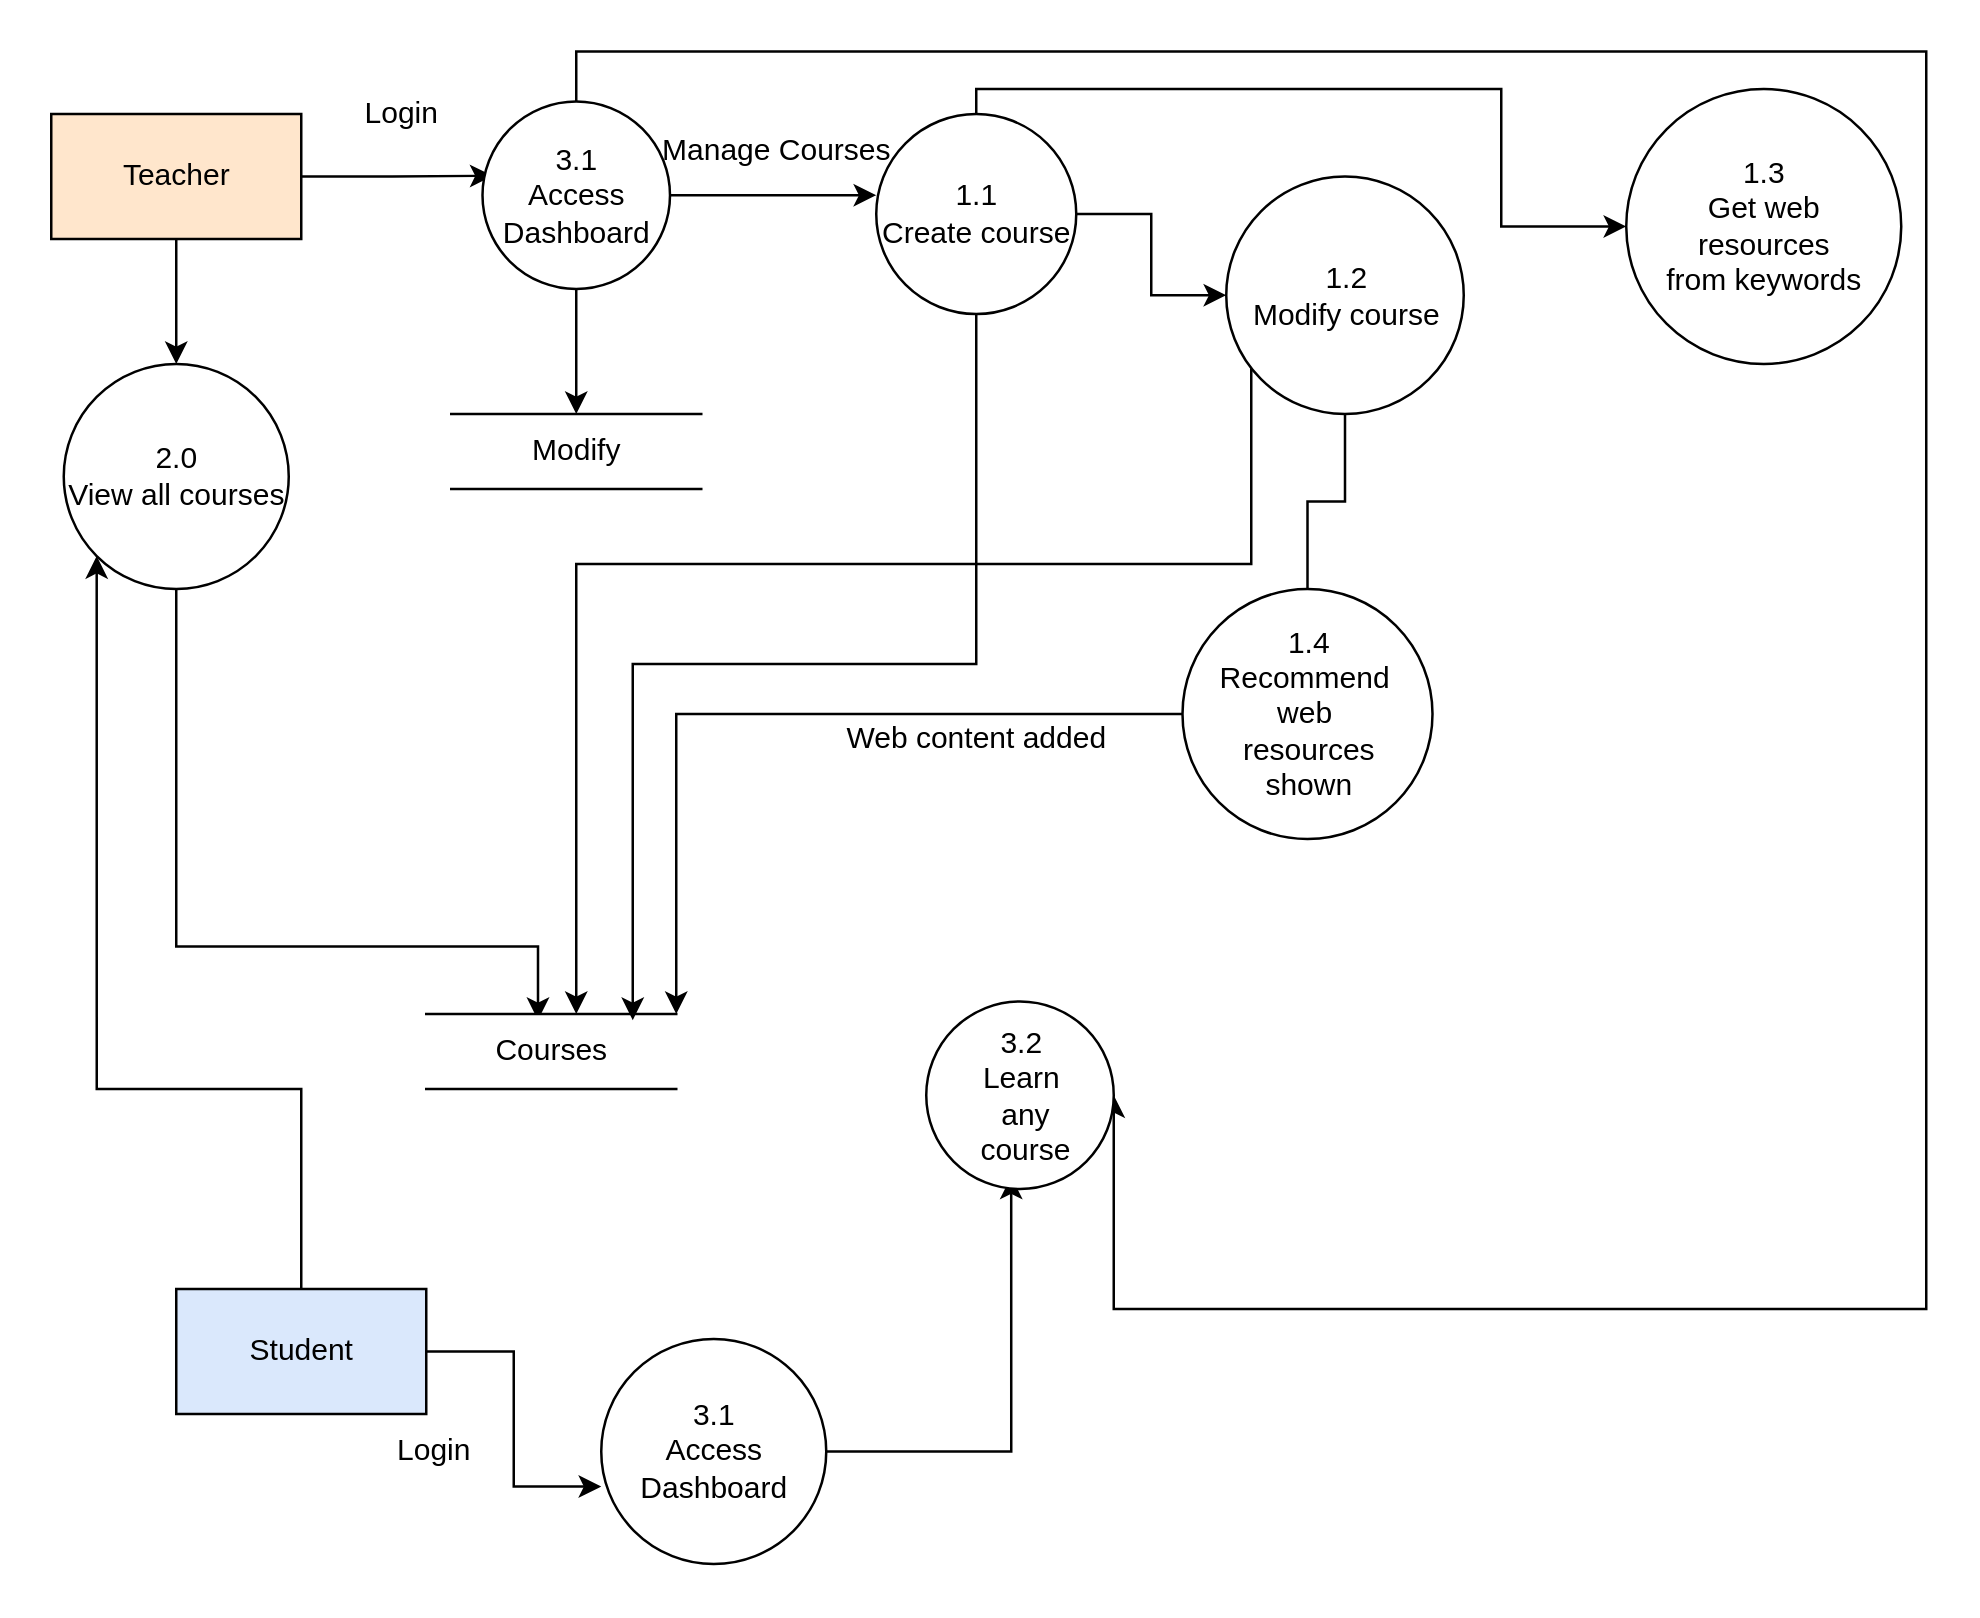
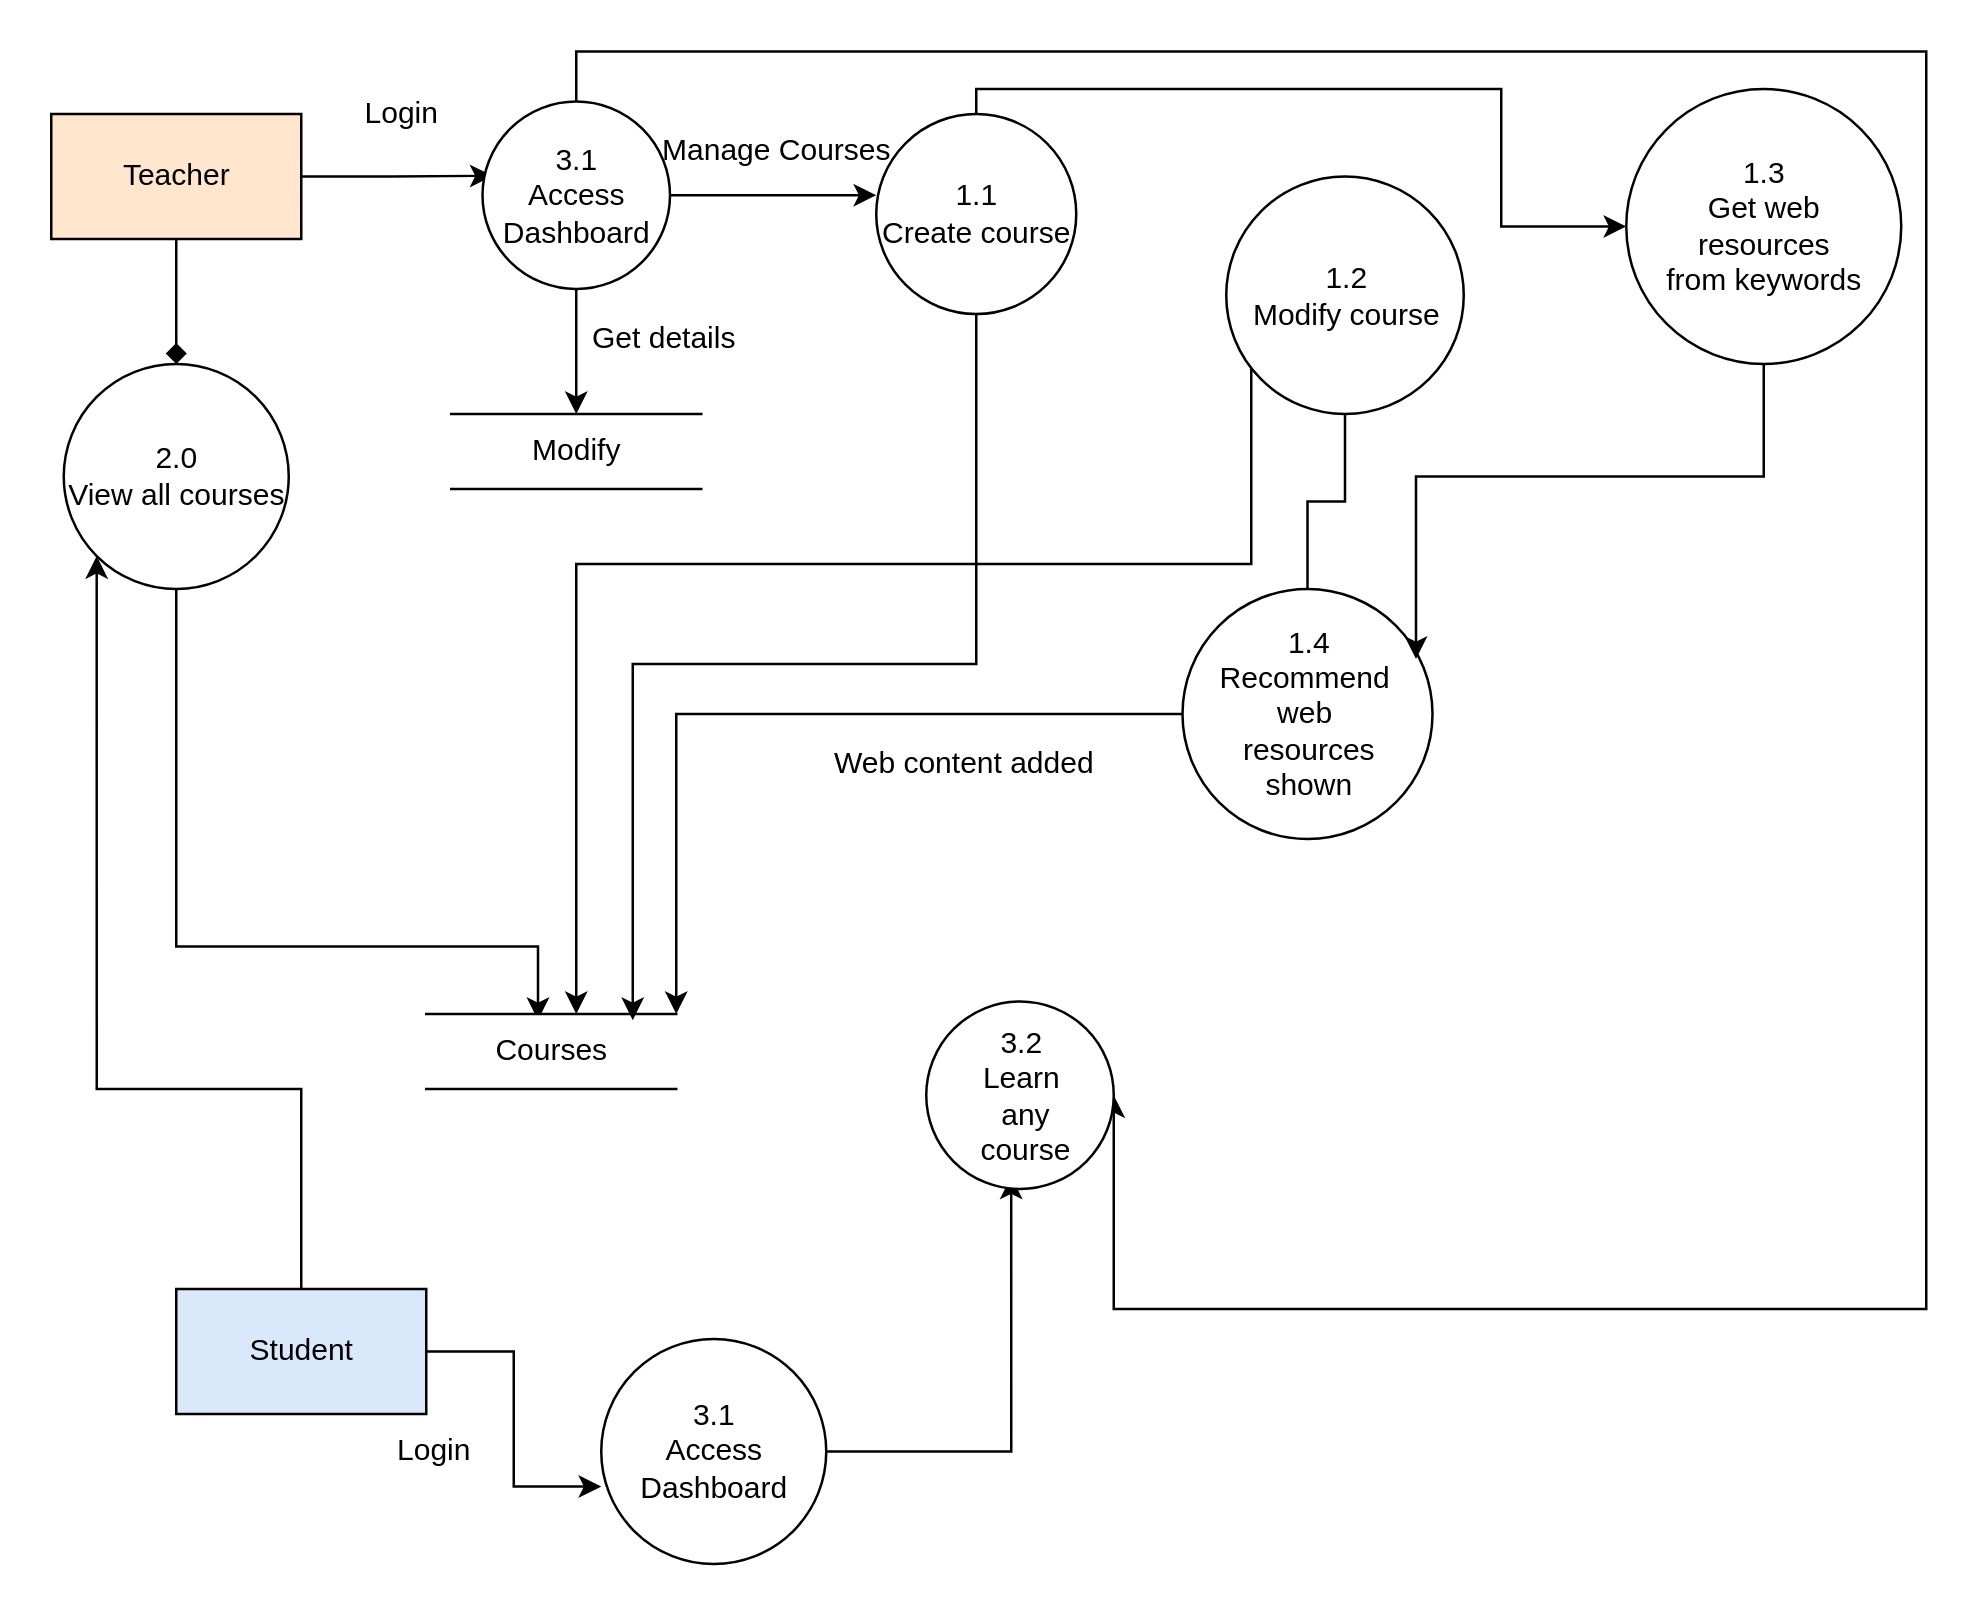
edge "1.1 Create course" -> "1.2 Modify course": removed
node "Get details": added
edge "Teacher" -> "2.0 View all courses": arrowhead classic -> diamond
edge "1.3 Get web resources from keywords" -> "1.4 Recommend web resources shown": added
node "Web content added": moved (976, 739) -> (964, 764)
